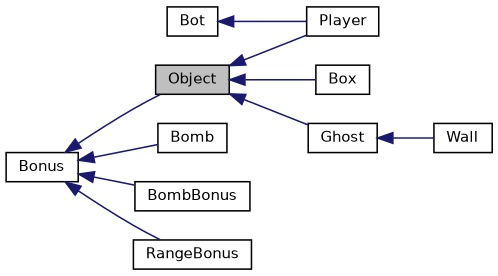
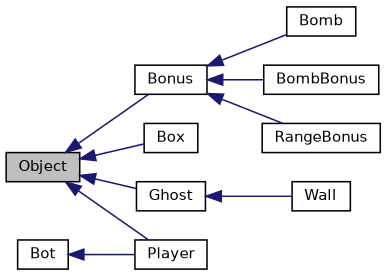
edge "Object" -> "Bonus": reversed
